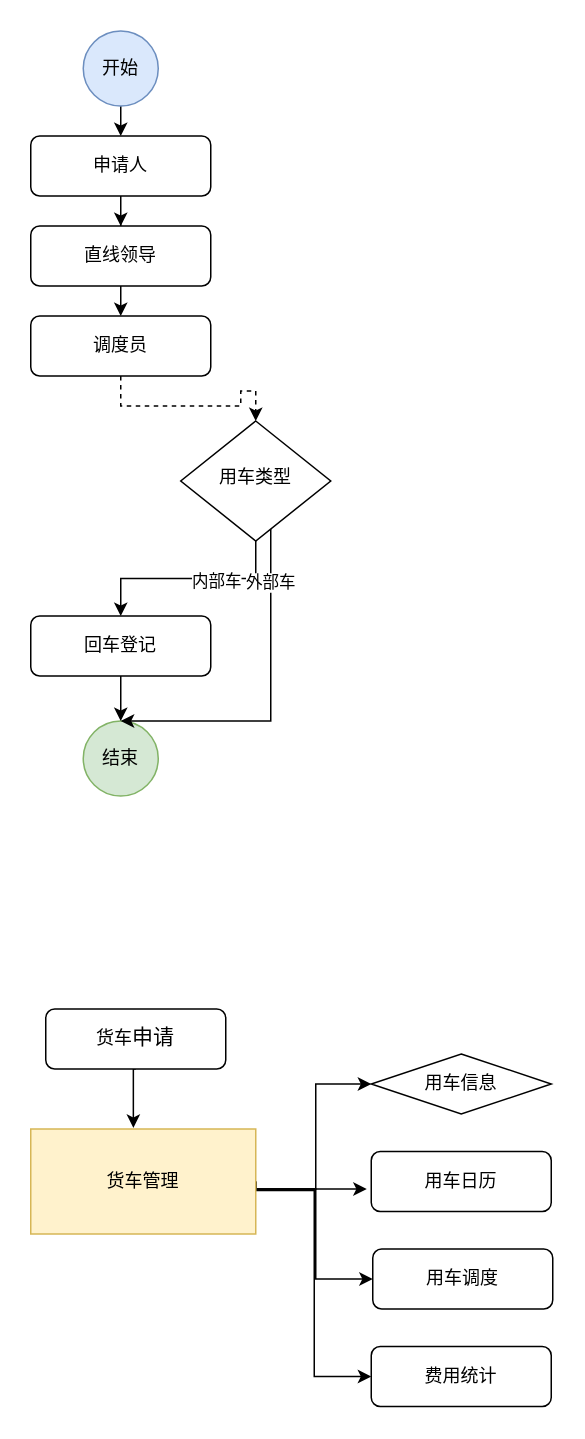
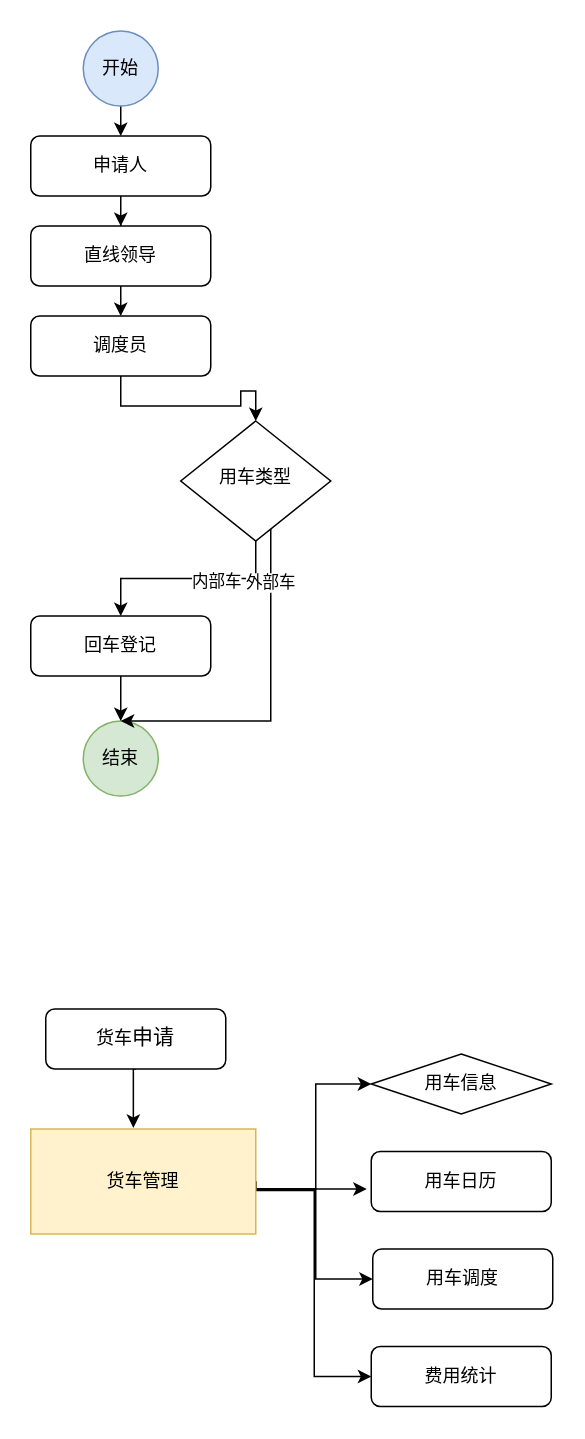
edge "调度员" -> "用车类型": style dashed -> solid
